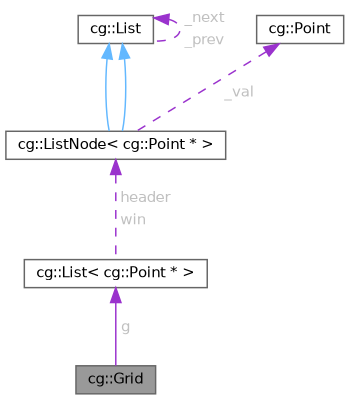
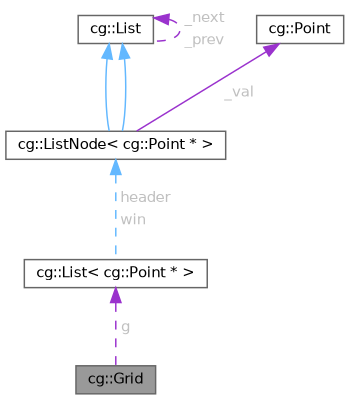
edge "cg::ListNode< cg::Point * >" -> "cg::Point": style dashed -> solid
edge "cg::List< cg::Point * >" -> "cg::ListNode< cg::Point * >": color darkorchid3 -> steelblue1
edge "cg::Grid" -> "cg::List< cg::Point * >": style solid -> dashed
